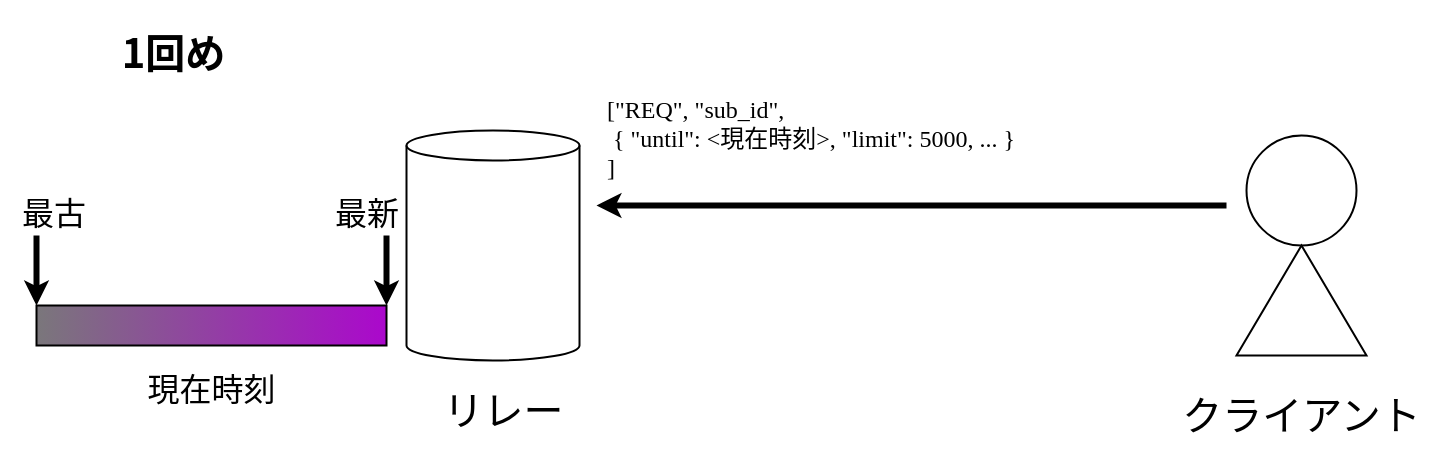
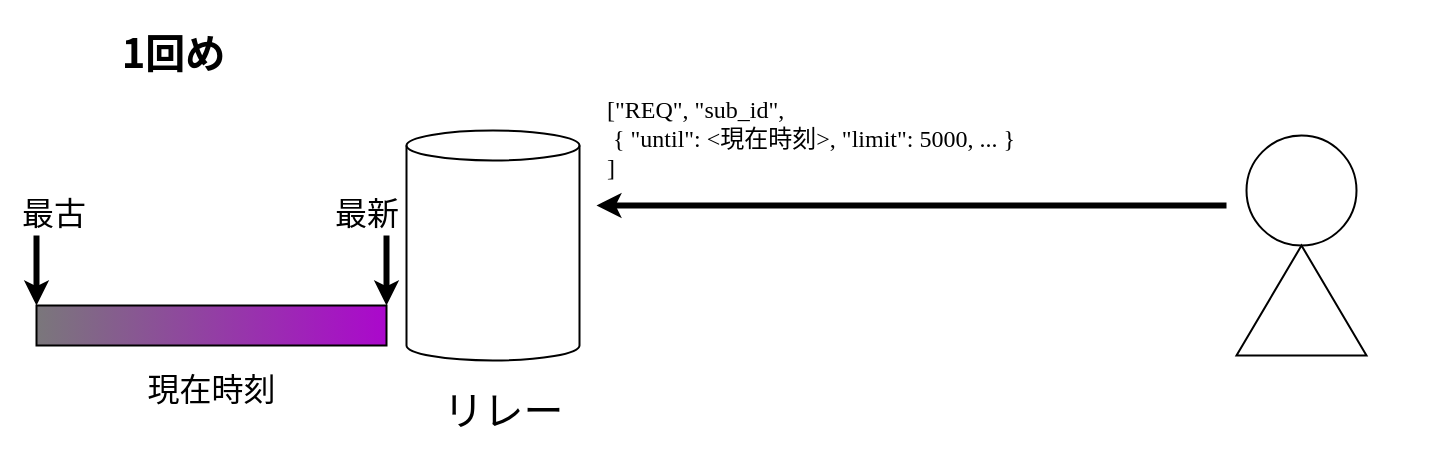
node "クライアント": removed
